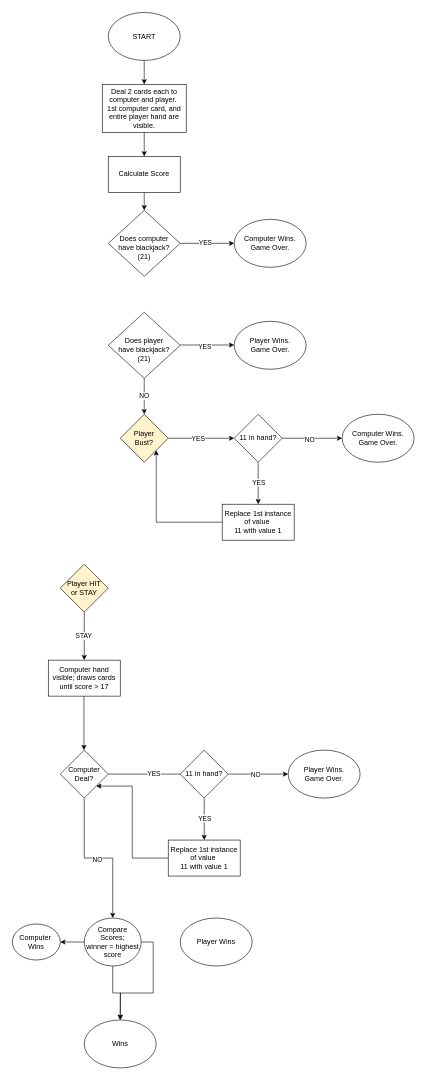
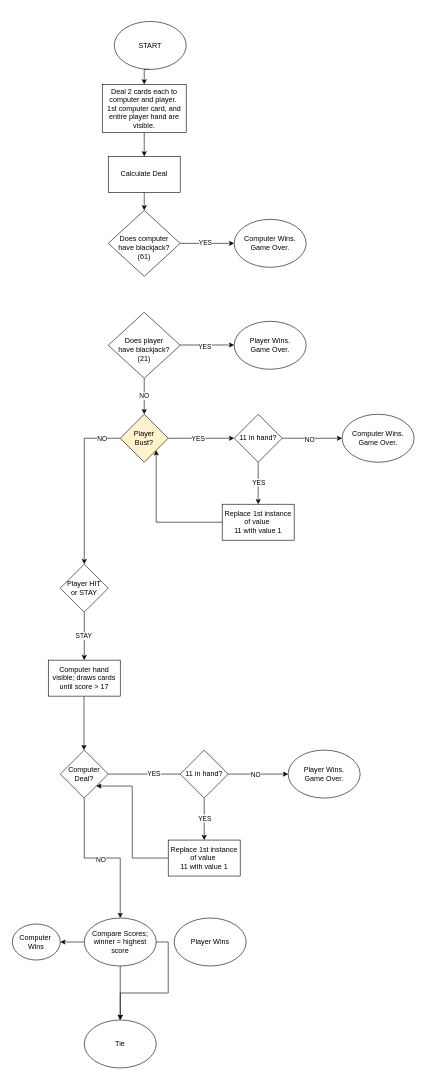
node "START": moved (144, 36) -> (150, 45)
node "Calculate Score": label "Calculate Score" -> "Calculate Deal"
node "Does computer have blackjack? (21)": label "Does computer have blackjack? (21)" -> "Does computer have blackjack? (61)"
edge "Player Bust?" -> "Player HIT or STAY": added, label "NO"
node "Player HIT or STAY": fillcolor #fff2cc -> #ffffff
node "Compare Scores; winner = highest score": size 57x48 -> 72x48
node "Player Wins": moved (216, 942) -> (210, 942)
node "Wins": label "Wins" -> "Tie"
